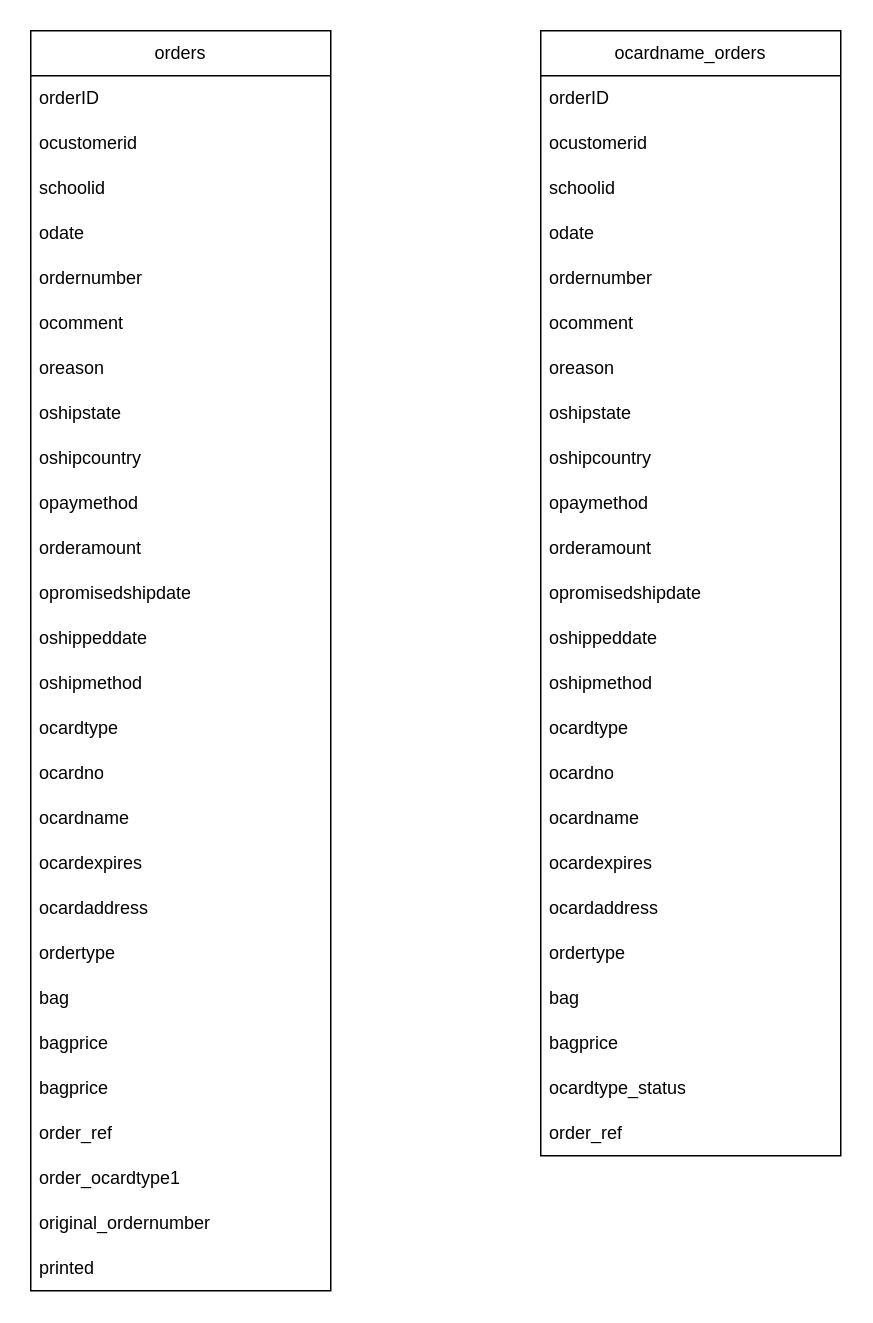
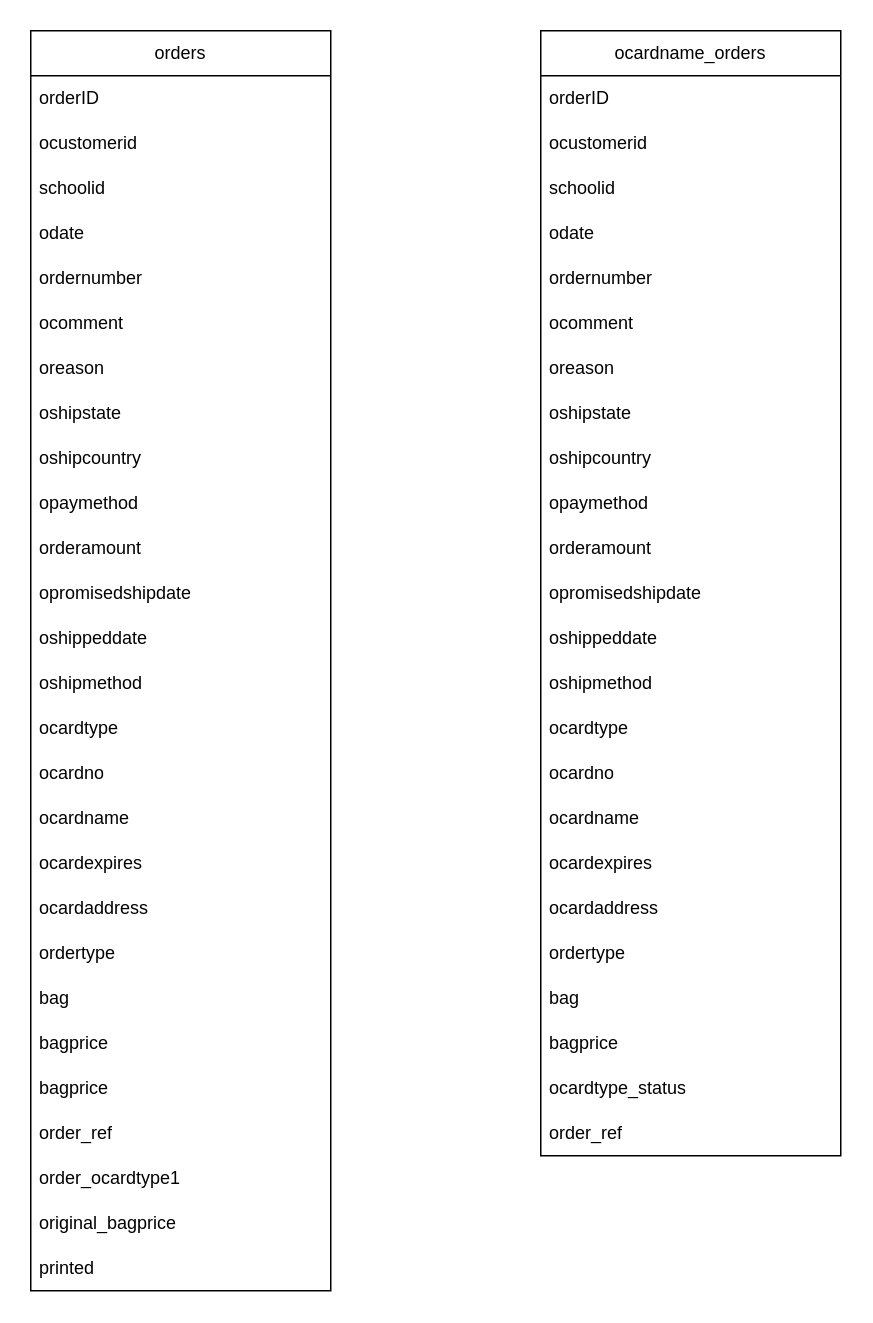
node "original_ordernumber": label "original_ordernumber" -> "original_bagprice"
